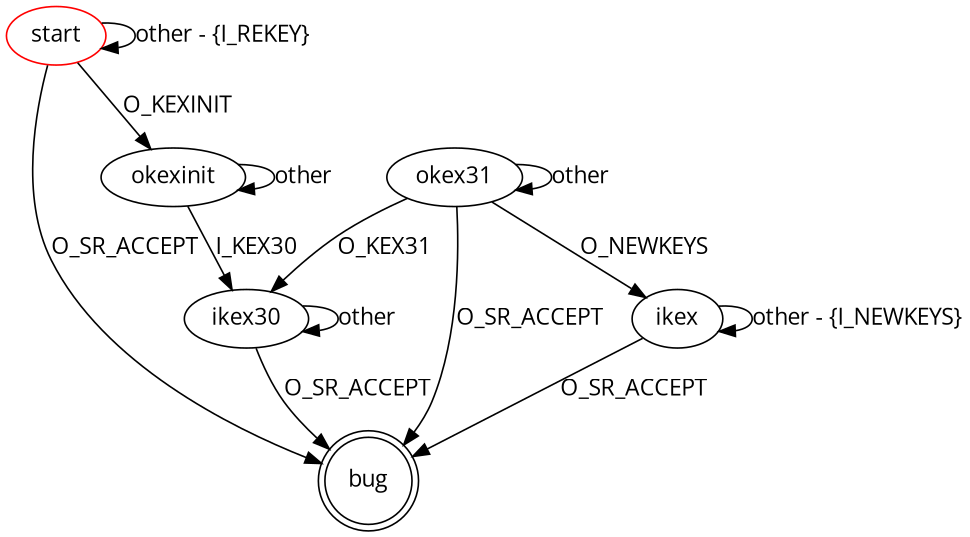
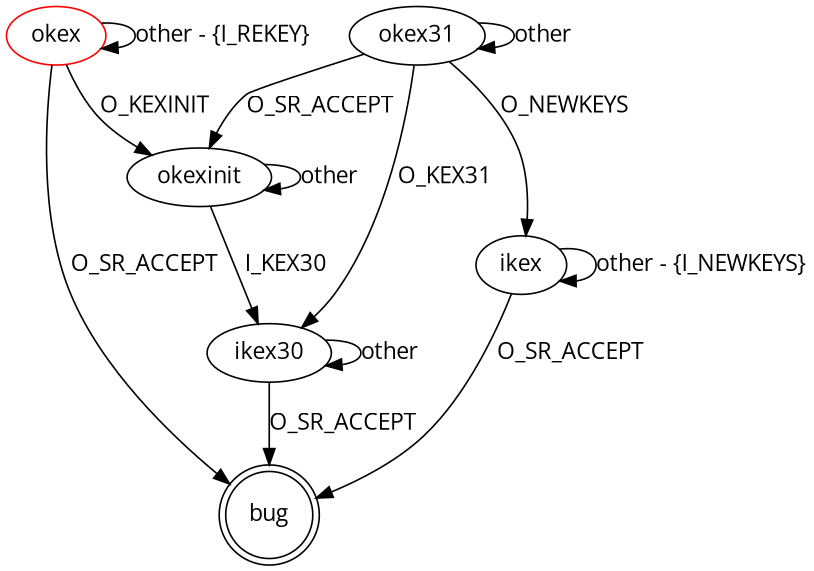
node "start": label "start" -> "okex"
edge "okex31" -> "bug": now "okex31" -> "okexinit"
